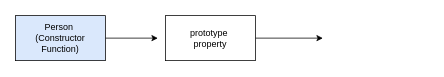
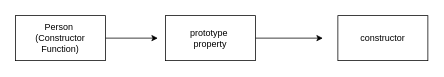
node "Person (Constructor Function)": fillcolor #dae8fc -> #ffffff
node "constructor": added
